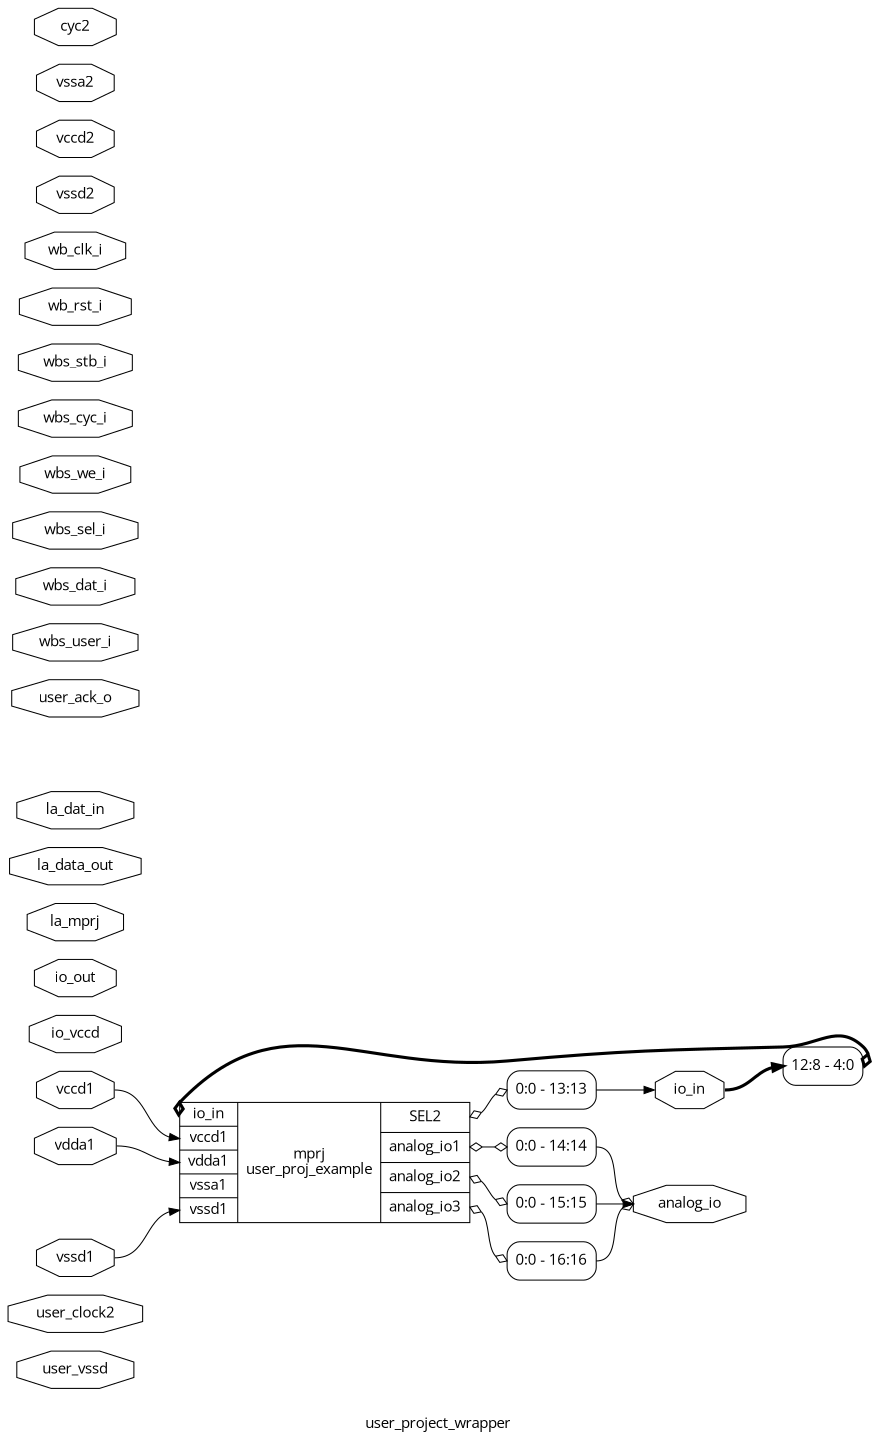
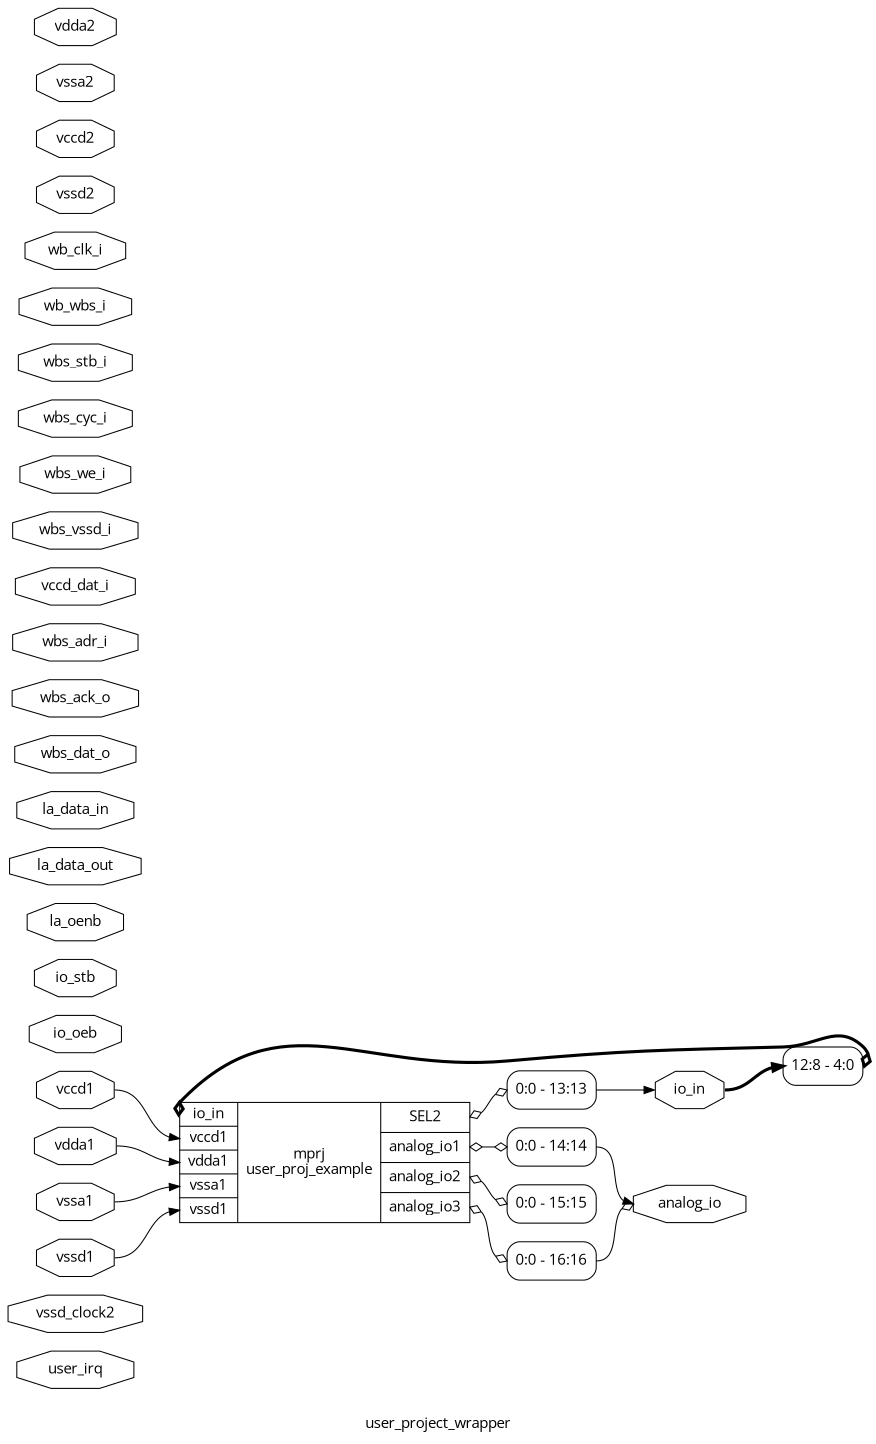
node "cyc2": label "cyc2" -> "vdda2"
node "wb_rst_i": label "wb_rst_i" -> "wb_wbs_i"
node "wbs_sel_i": label "wbs_sel_i" -> "wbs_vssd_i"
node "wbs_dat_i": label "wbs_dat_i" -> "vccd_dat_i"
node "wbs_user_i": label "wbs_user_i" -> "wbs_adr_i"
node "user_ack_o": label "user_ack_o" -> "wbs_ack_o"
node "wbs_dat_o": added
node "la_dat_in": label "la_dat_in" -> "la_data_in"
node "la_mprj": label "la_mprj" -> "la_oenb"
node "io_out": label "io_out" -> "io_stb"
node "io_vccd": label "io_vccd" -> "io_oeb"
edge "0:0 - 14:14" -> "analog_io": arrowhead odiamond -> normal
node "vssa1": added
edge "0:0 - 15:15" -> "analog_io": removed
node "user_clock2": label "user_clock2" -> "vssd_clock2"
node "user_vssd": label "user_vssd" -> "user_irq"
